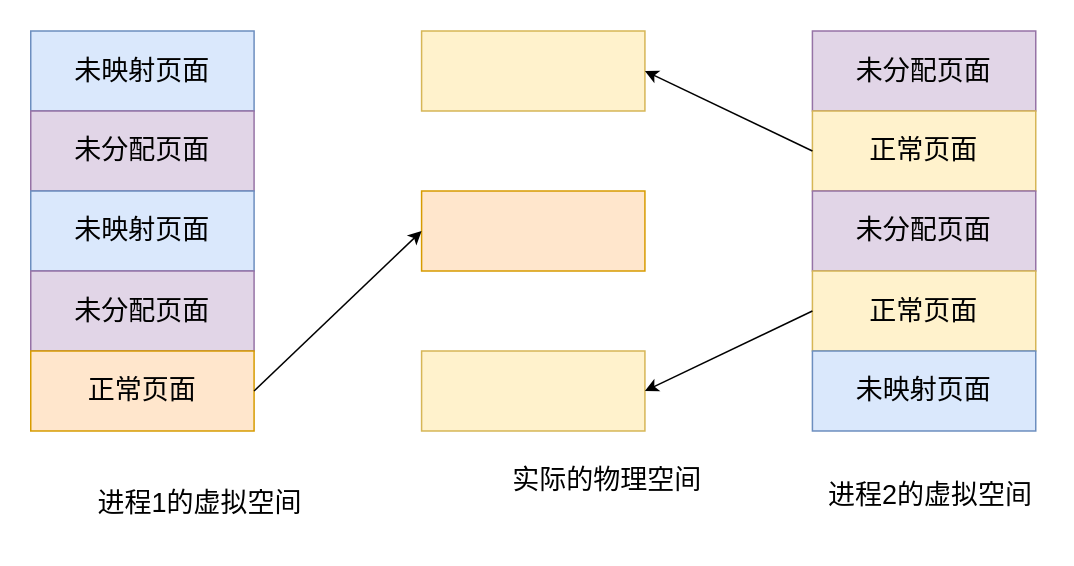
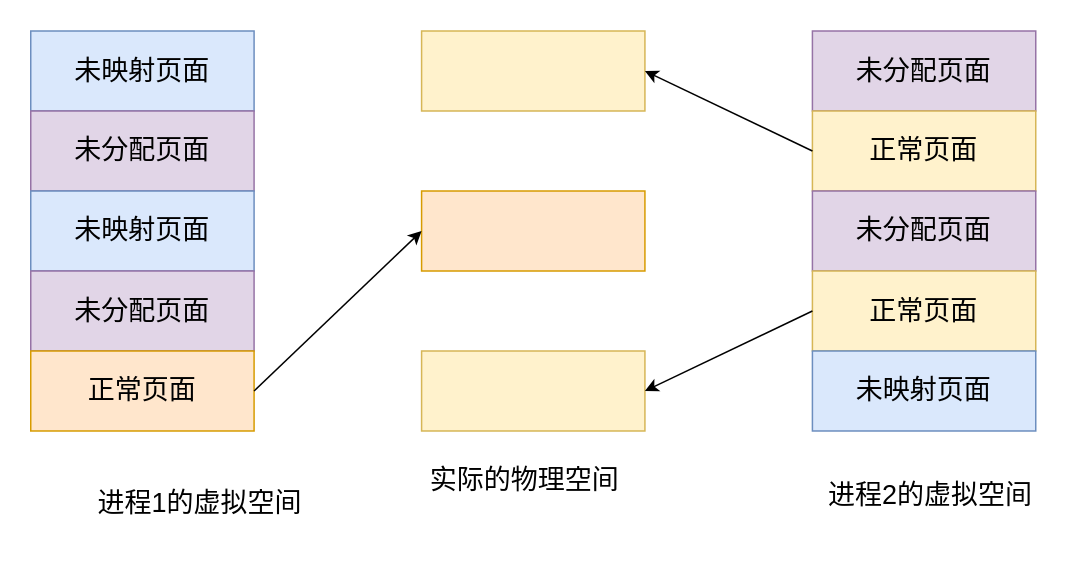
node "实际的物理空间": moved (607, 481) -> (524, 481)
